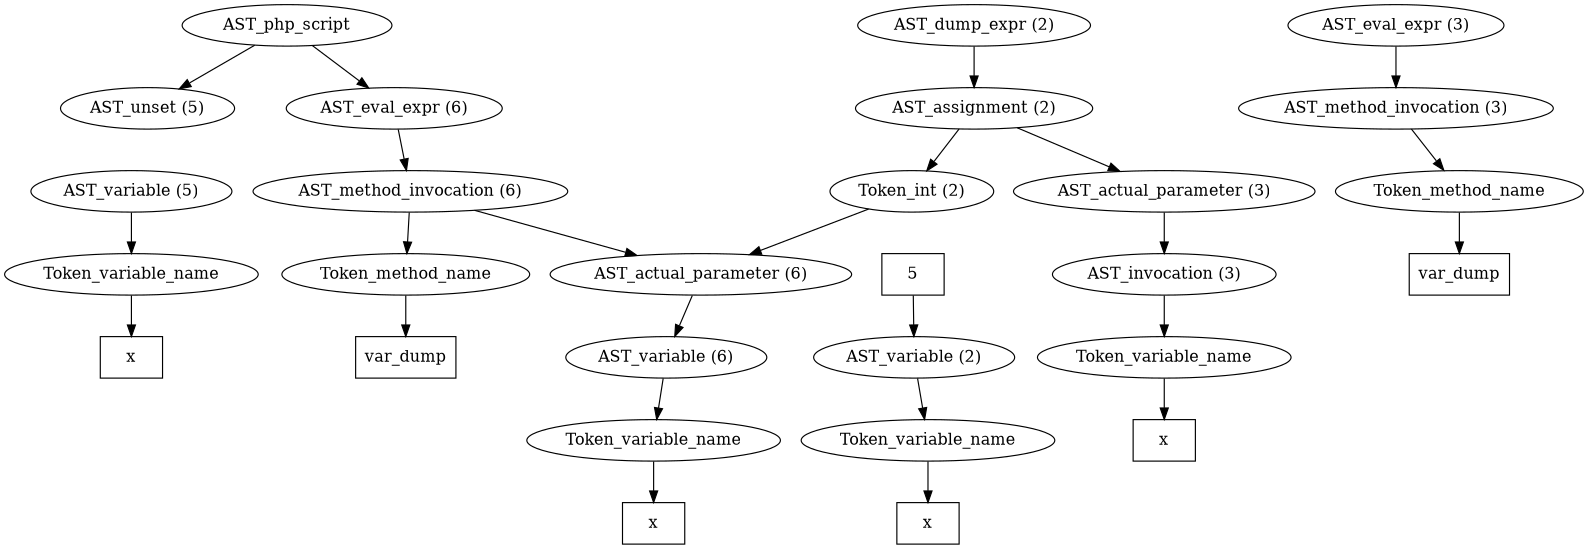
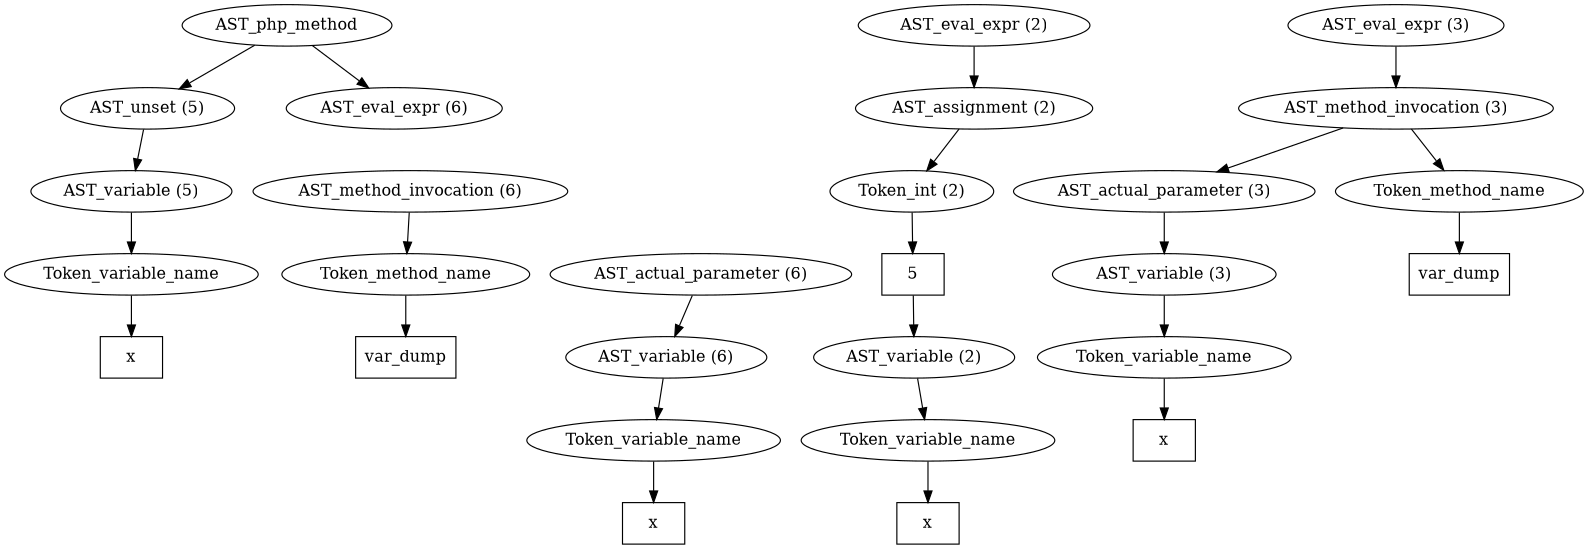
node "AST_php_script": label "AST_php_script" -> "AST_php_method"
node "AST_dump_expr (2)": label "AST_dump_expr (2)" -> "AST_eval_expr (2)"
edge "AST_unset (5)" -> "AST_variable (5)": added
edge "AST_eval_expr (6)" -> "AST_method_invocation (6)": removed
edge "AST_assignment (2)" -> "AST_actual_parameter (3)": now "AST_method_invocation (3)" -> "AST_actual_parameter (3)"
edge "Token_int (2)" -> "AST_actual_parameter (6)": now "Token_int (2)" -> "5"
edge "AST_method_invocation (6)" -> "AST_actual_parameter (6)": removed
node "AST_invocation (3)": label "AST_invocation (3)" -> "AST_variable (3)"
